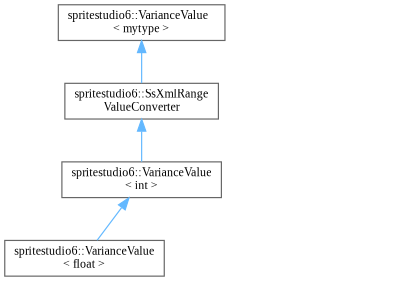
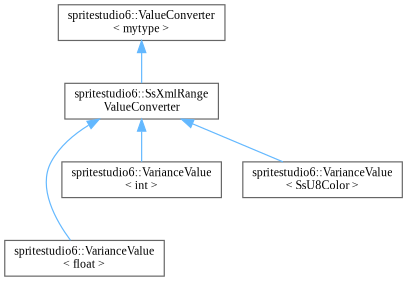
node "spritestudio6::VarianceValue < mytype >": label "spritestudio6::VarianceValue < mytype >" -> "spritestudio6::ValueConverter < mytype >"
node "spritestudio6::VarianceValue < SsU8Color >": added
edge "spritestudio6::VarianceValue < float >" -> "spritestudio6::VarianceValue < int >": now "spritestudio6::VarianceValue < float >" -> "spritestudio6::SsXmlRange ValueConverter"
